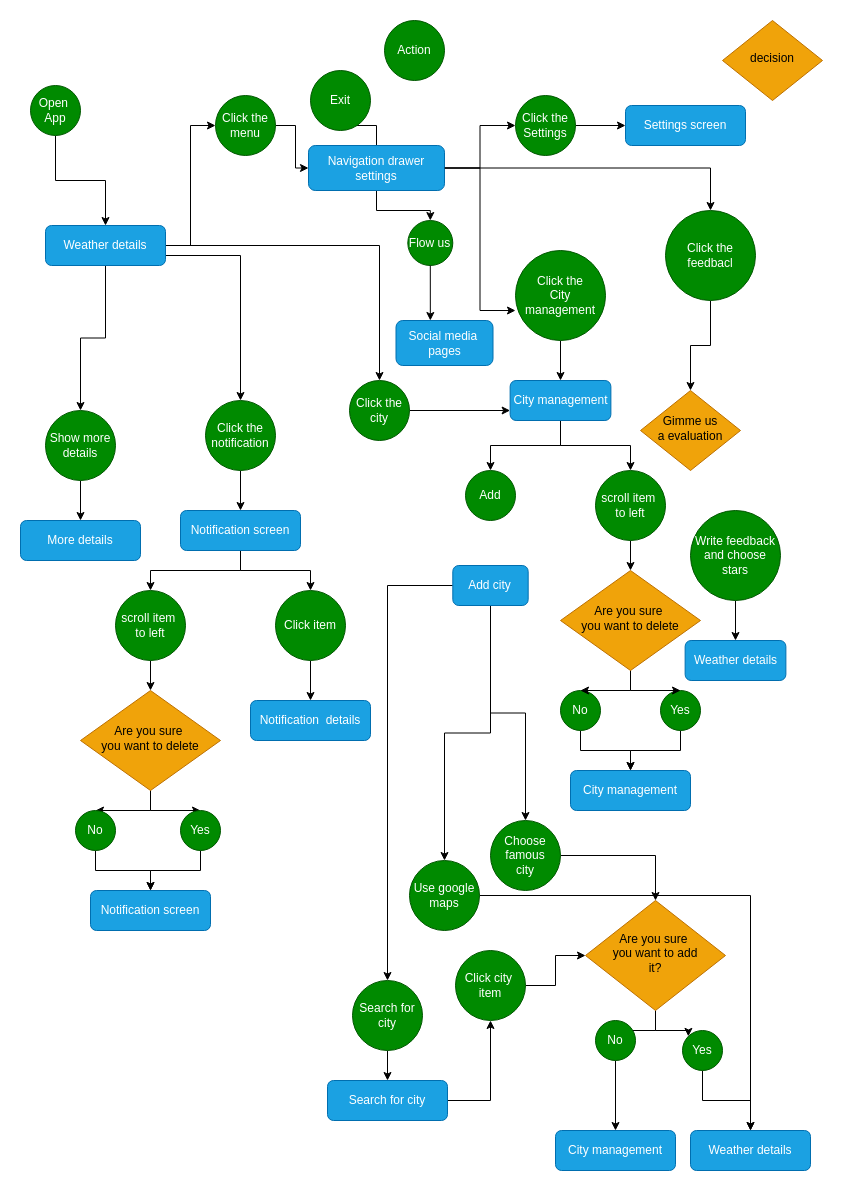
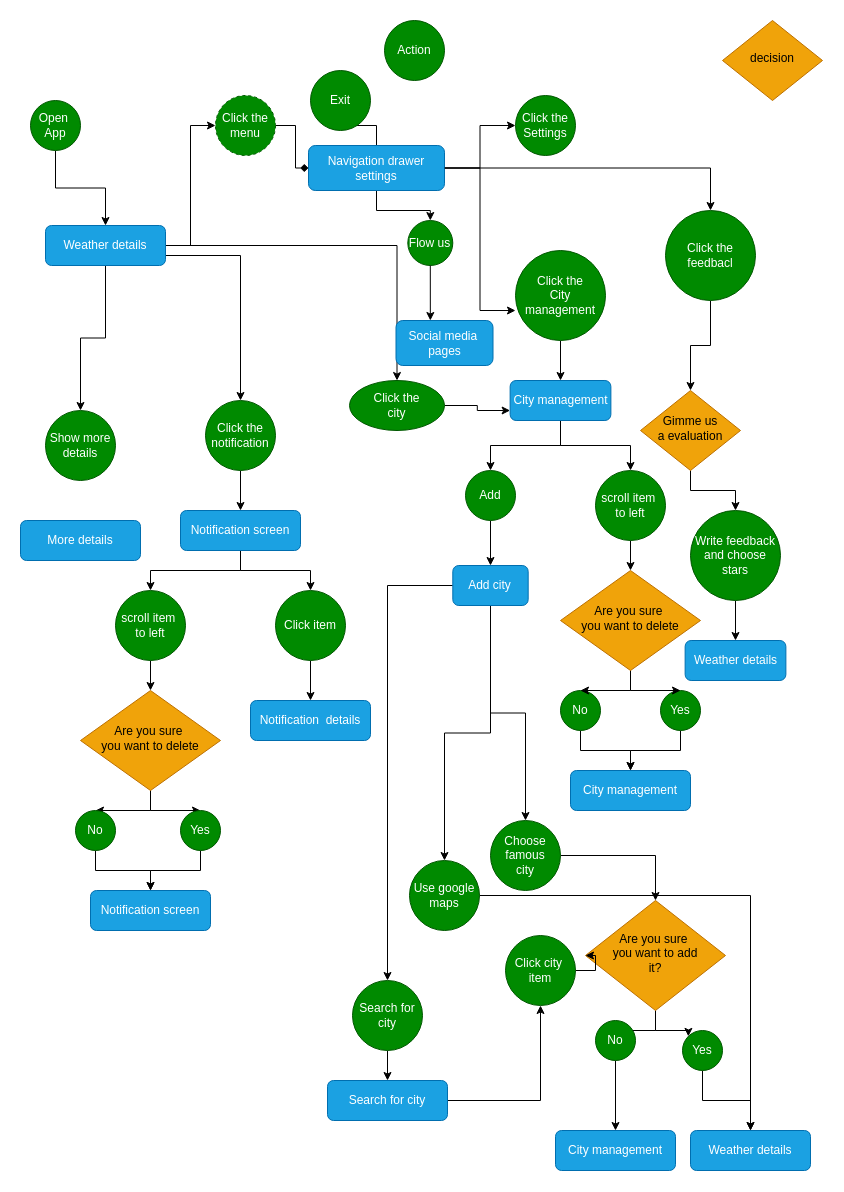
node "Open App": moved (56, 111) -> (56, 126)
node "Click the menu": style solid -> dashed
edge "Click the Settings" -> "Settings screen": removed
node "Settings screen": removed
edge "Click the menu" -> "Navigation drawer settings": arrowhead classic -> diamond
node "Click the city": size 60x60 -> 95x50
edge "Gimme us a evaluation" -> "Write feedback and choose stars": added
edge "Show more details" -> "More details": removed
edge "Add" -> "Add city": added
node "Click city item": moved (491, 986) -> (541, 971)
